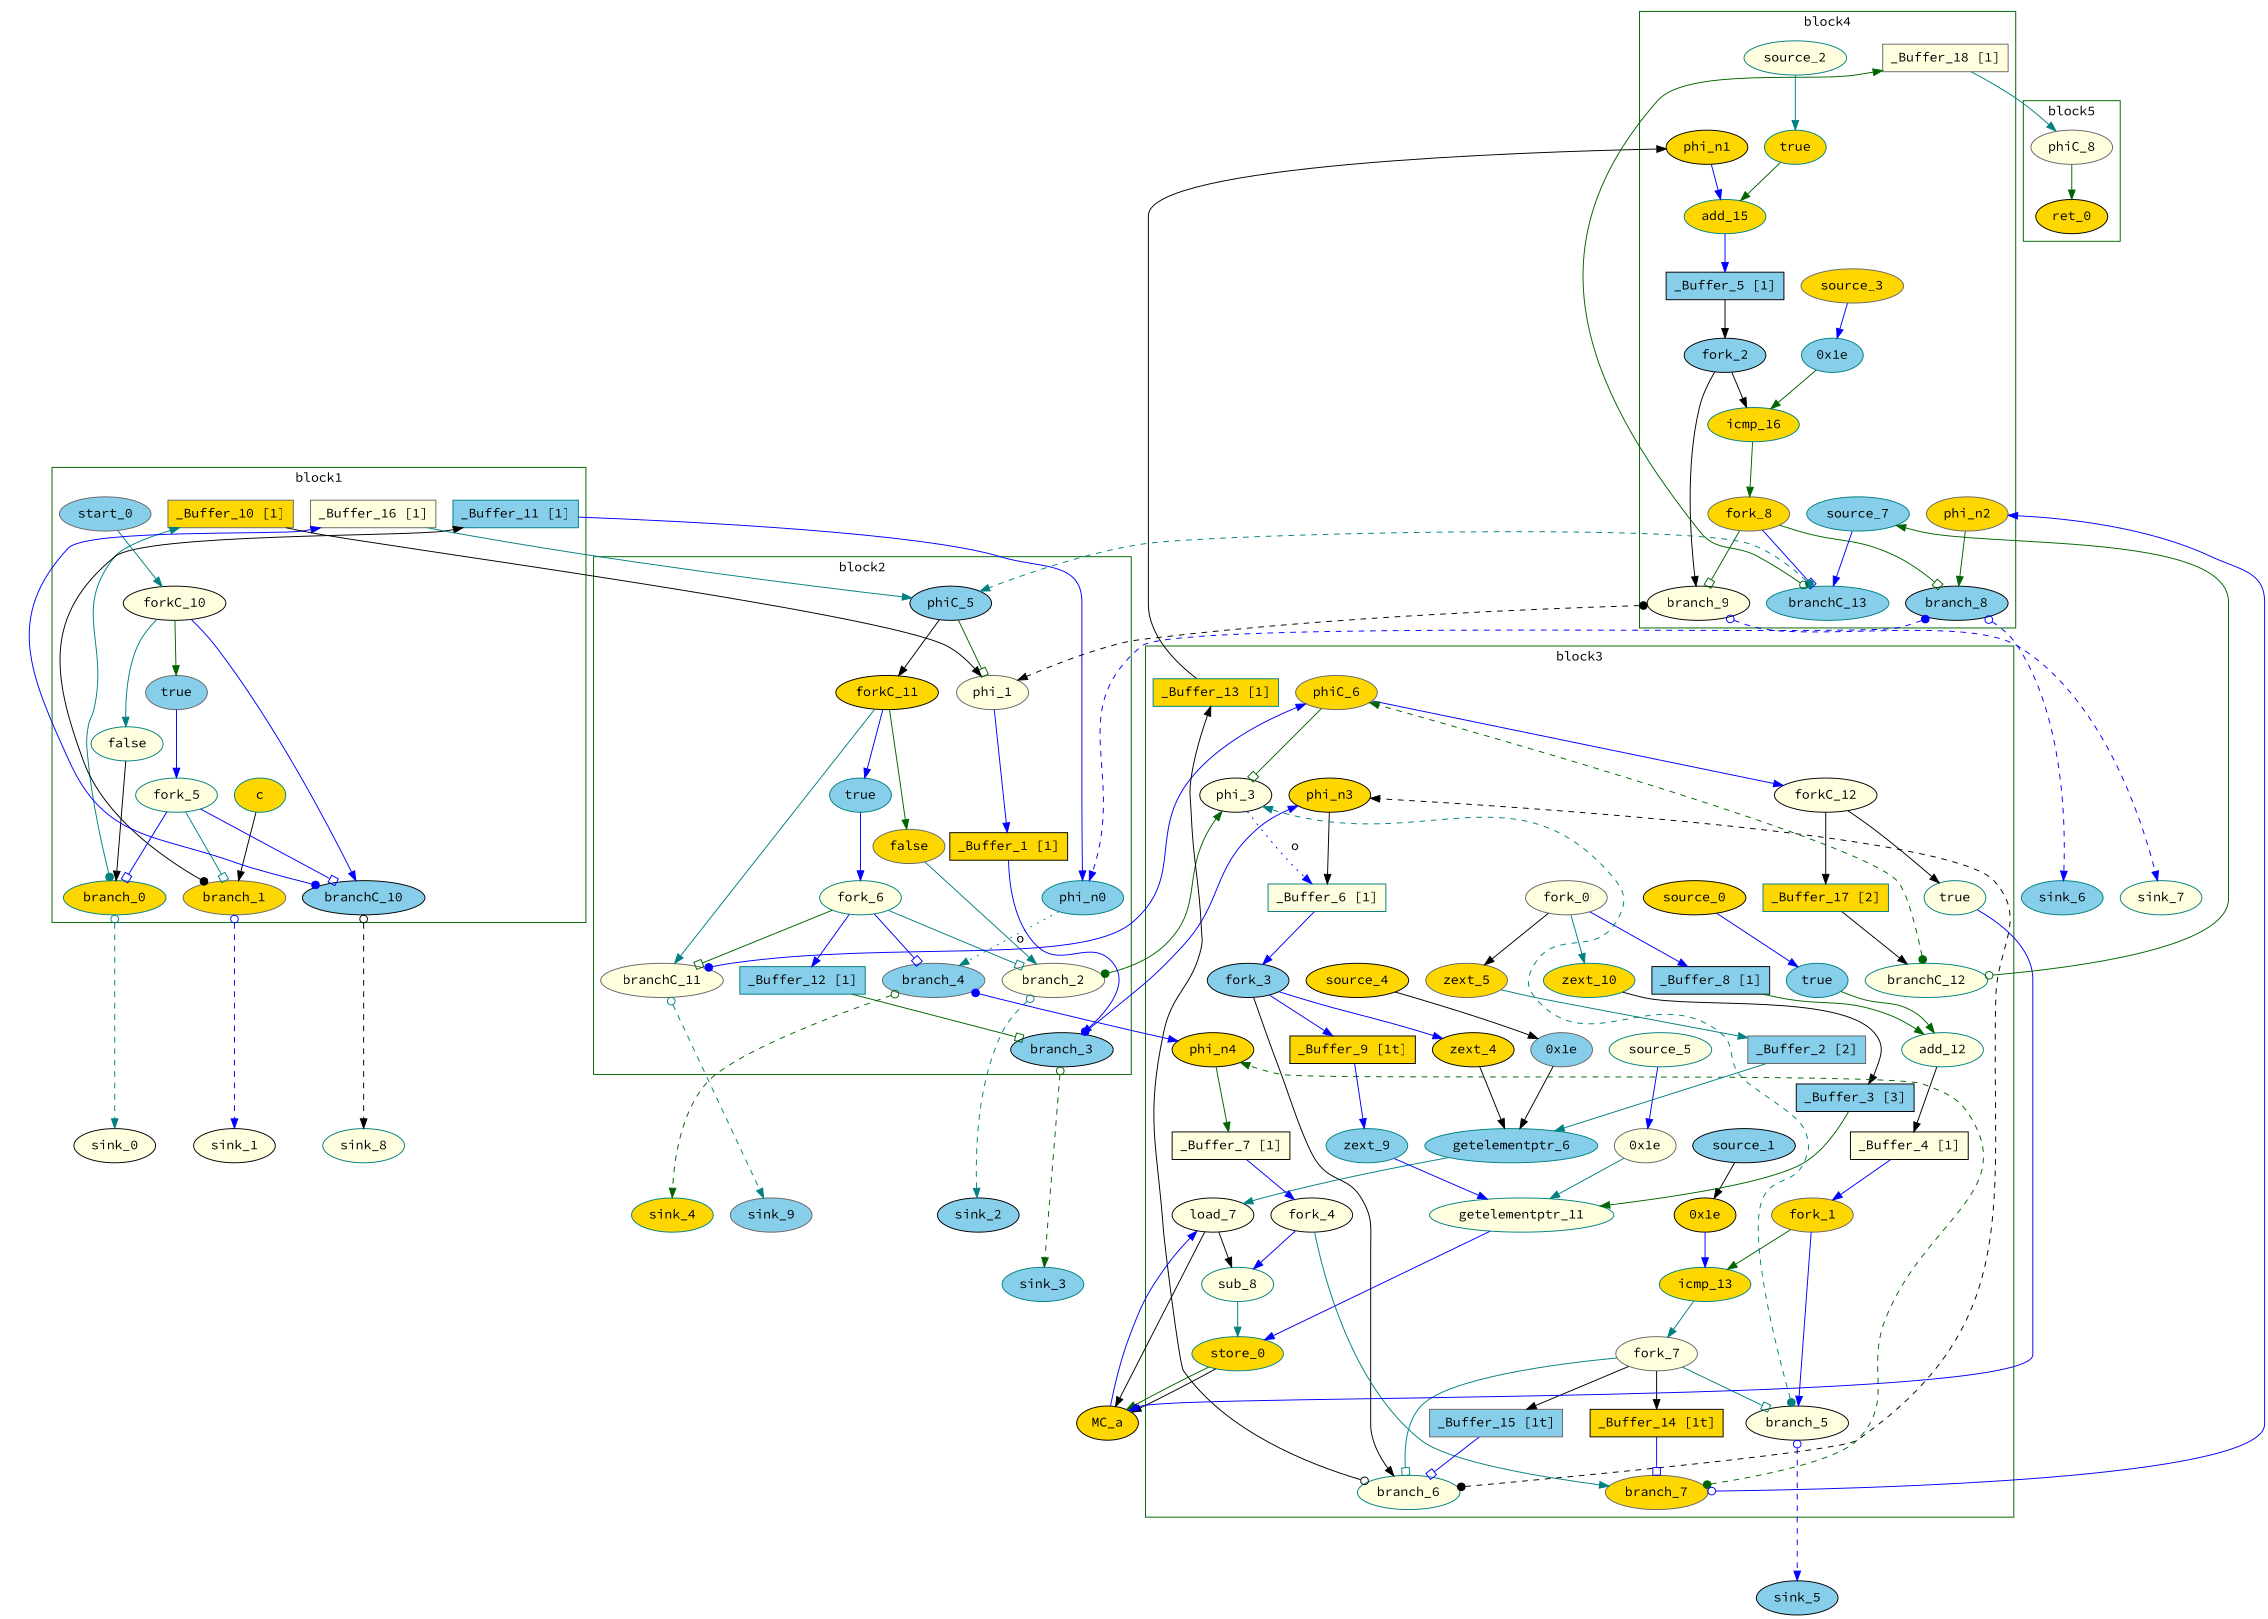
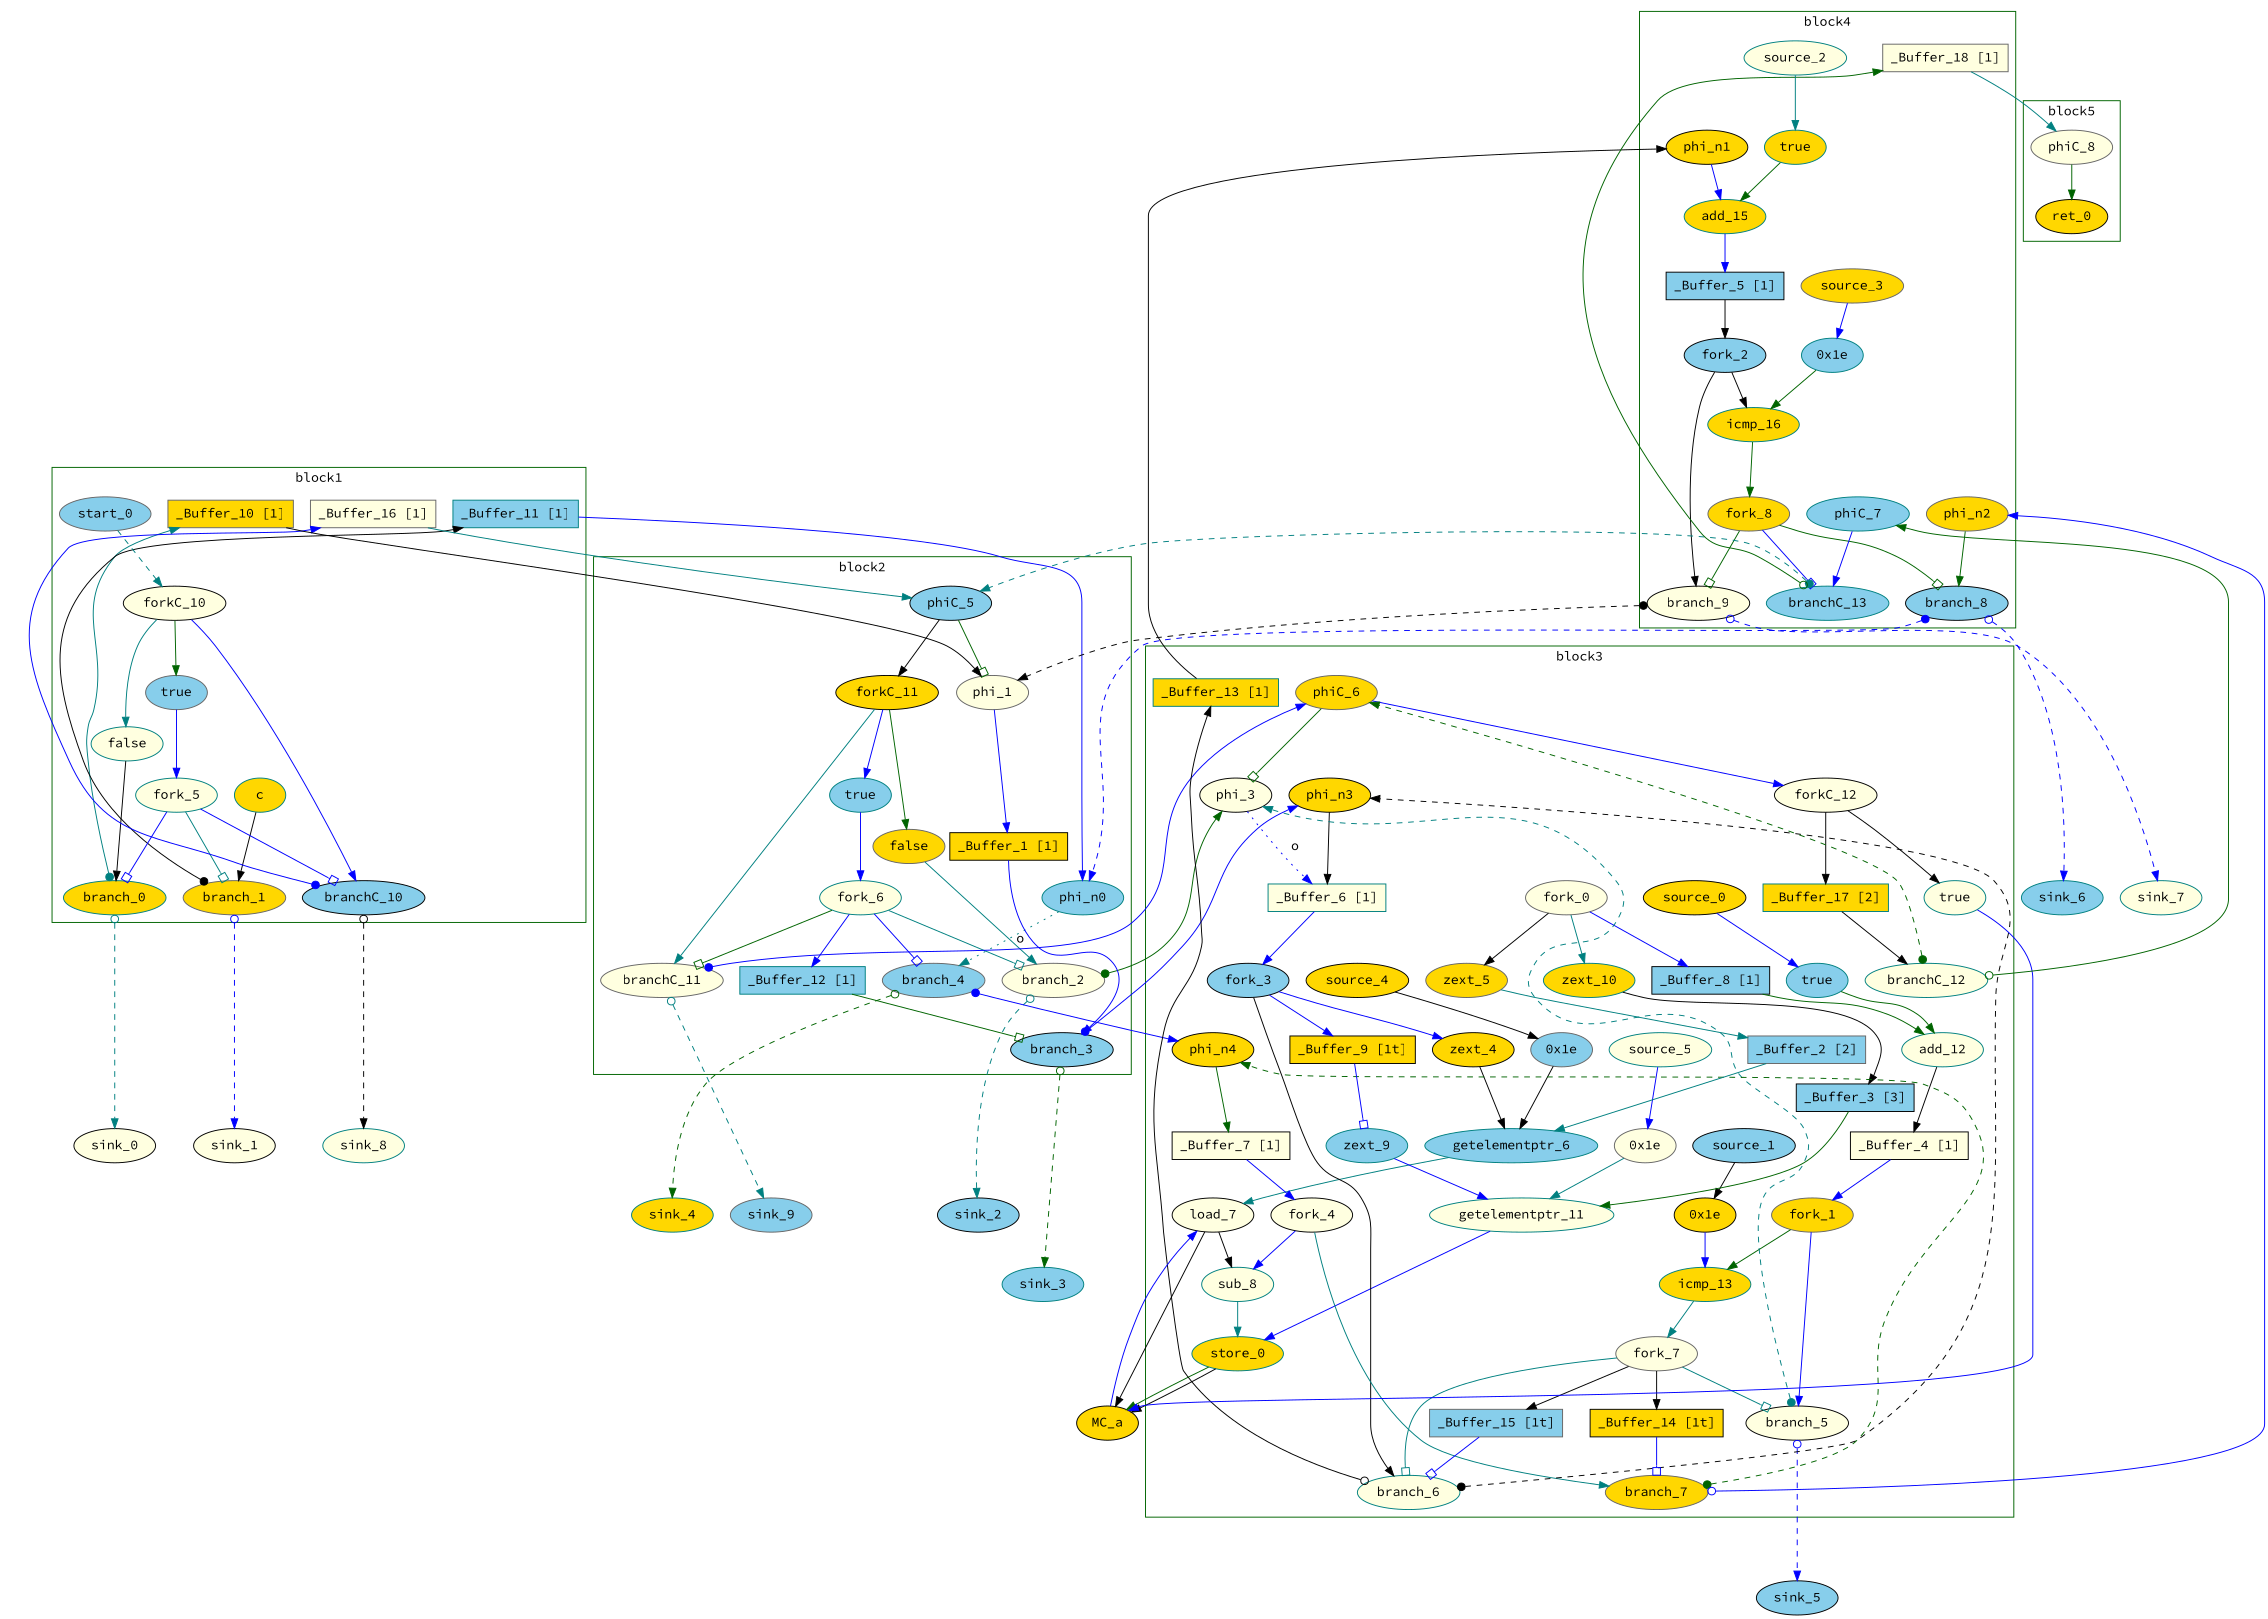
node "source_7": label "source_7" -> "phiC_7"
edge "start_0" -> "forkC_10": style solid -> dashed
edge "_Buffer_9 [1t]" -> "zext_9": arrowhead normal -> obox
